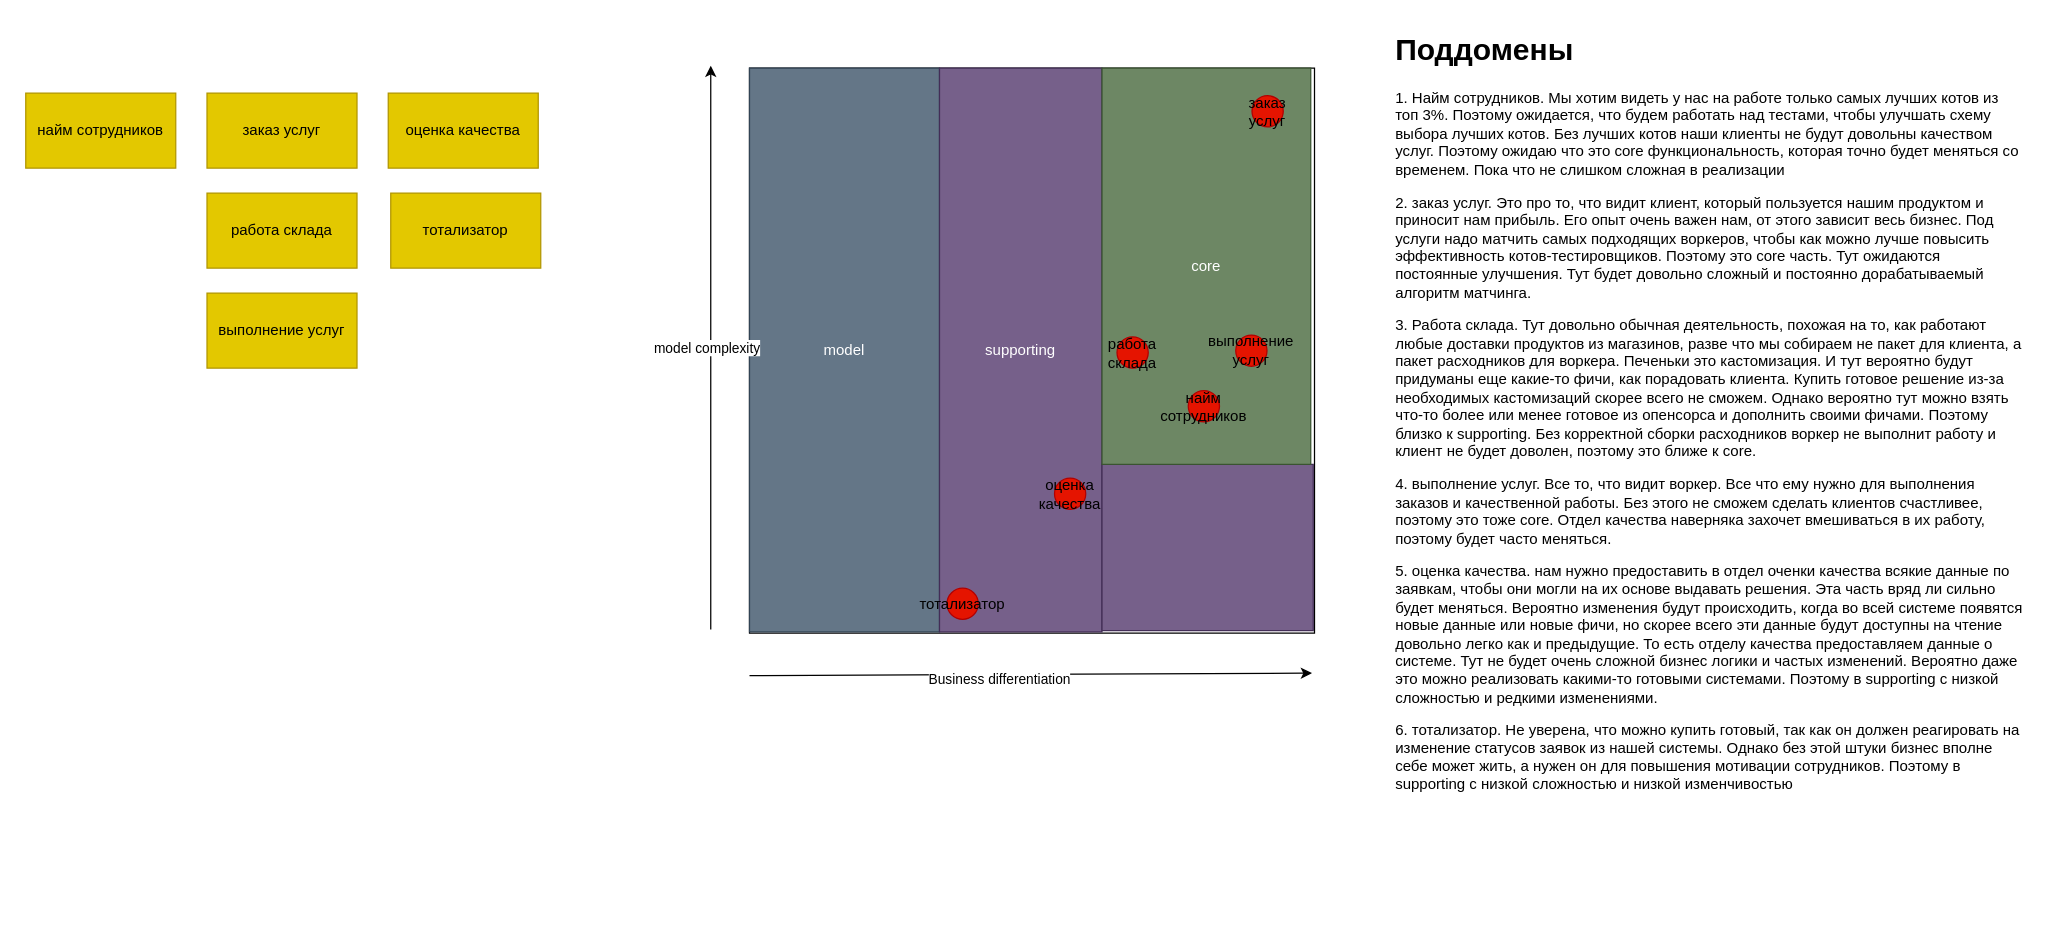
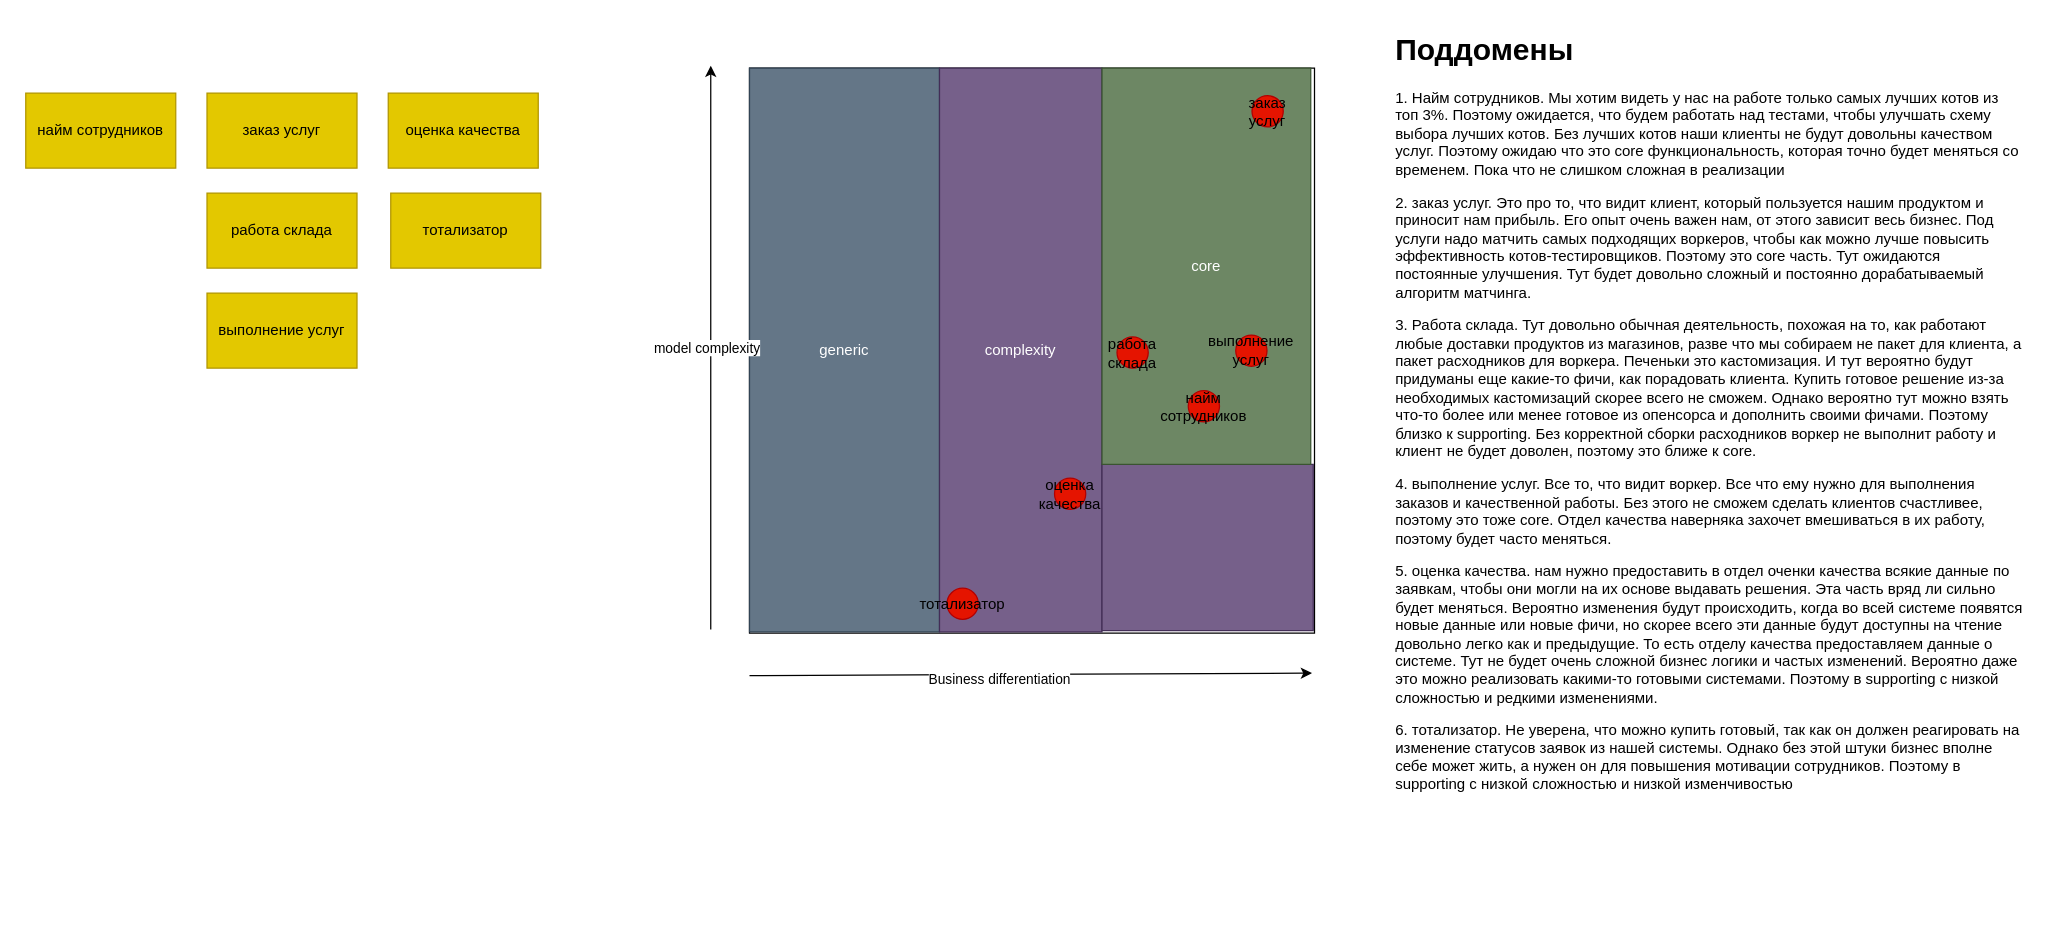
node "model": label "model" -> "generic"
node "supporting": label "supporting" -> "complexity"
